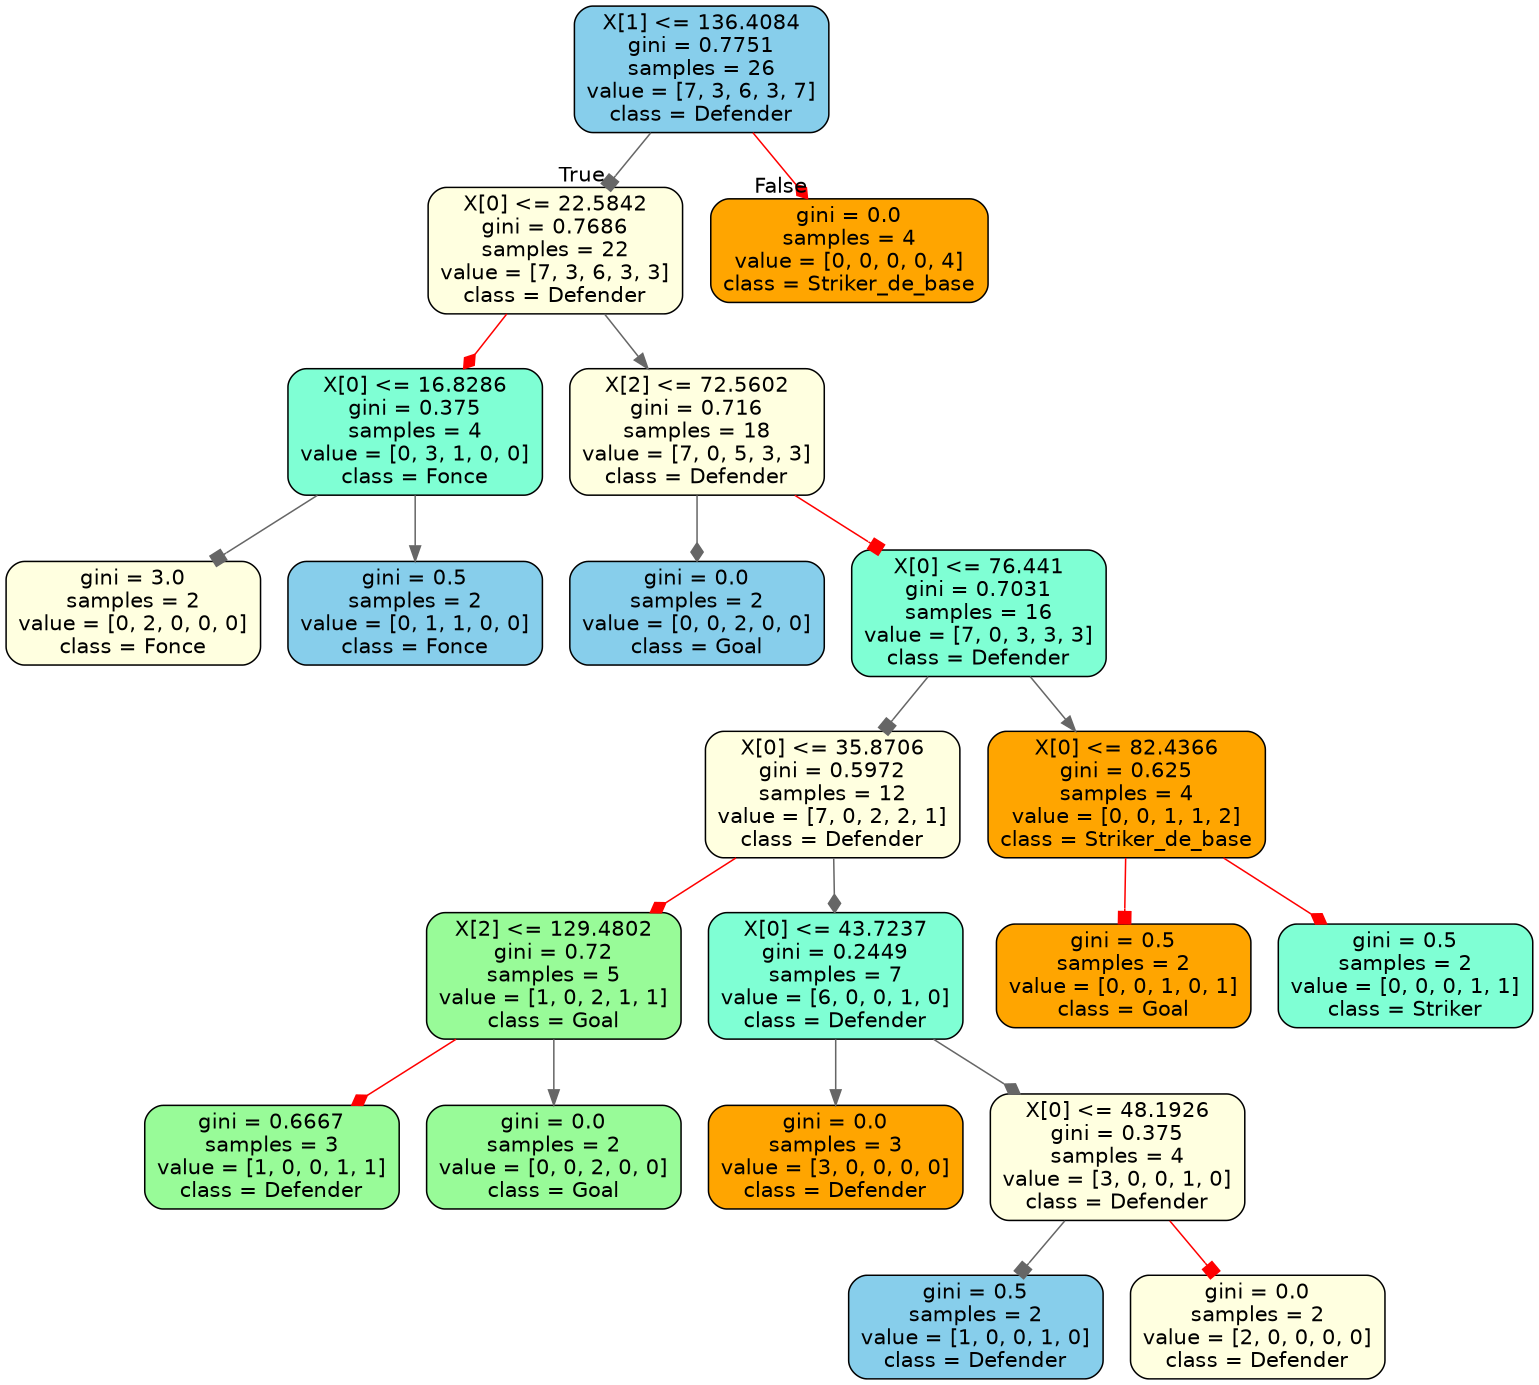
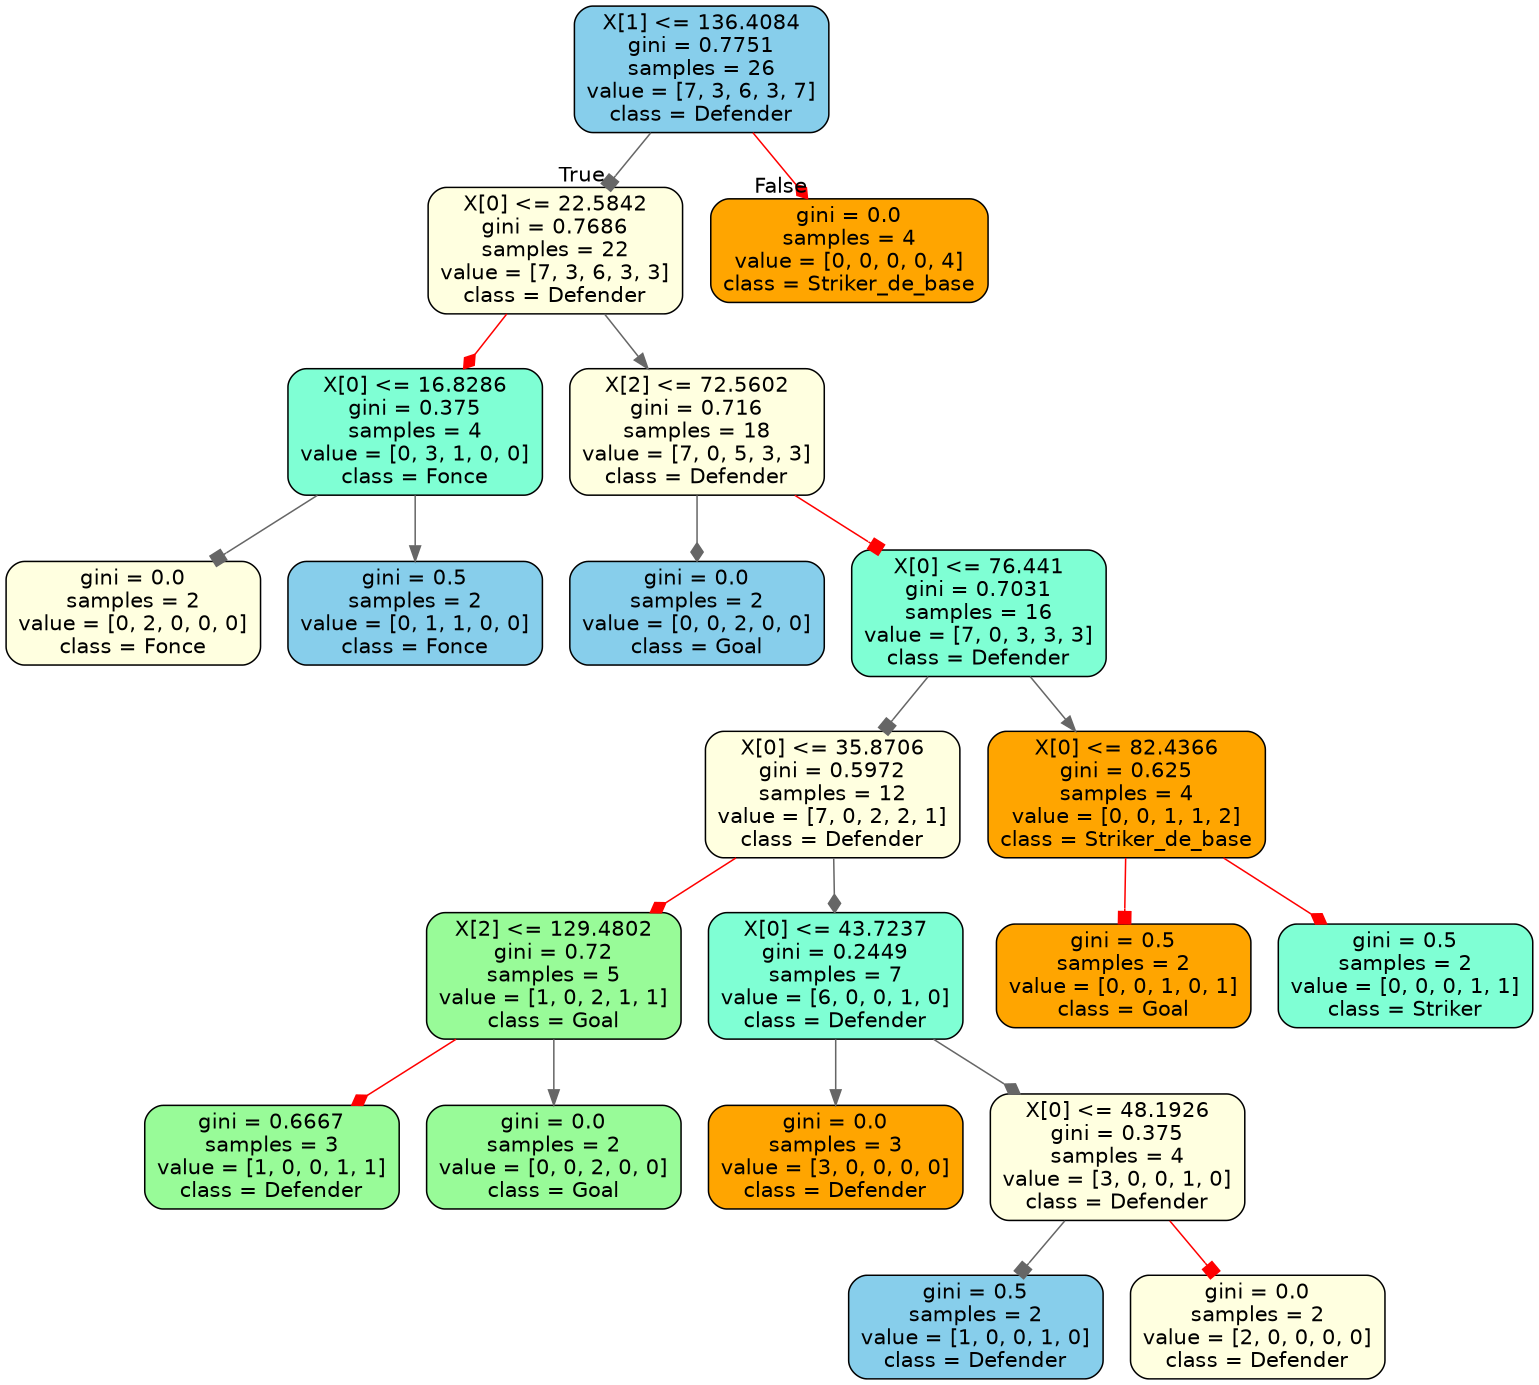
node "gini = 3.0 samples = 2 value = [0, 2, 0, 0, 0] class = Fonce": label "gini = 3.0 samples = 2 value = [0, 2, 0, 0, 0] class = Fonce" -> "gini = 0.0 samples = 2 value = [0, 2, 0, 0, 0] class = Fonce"
